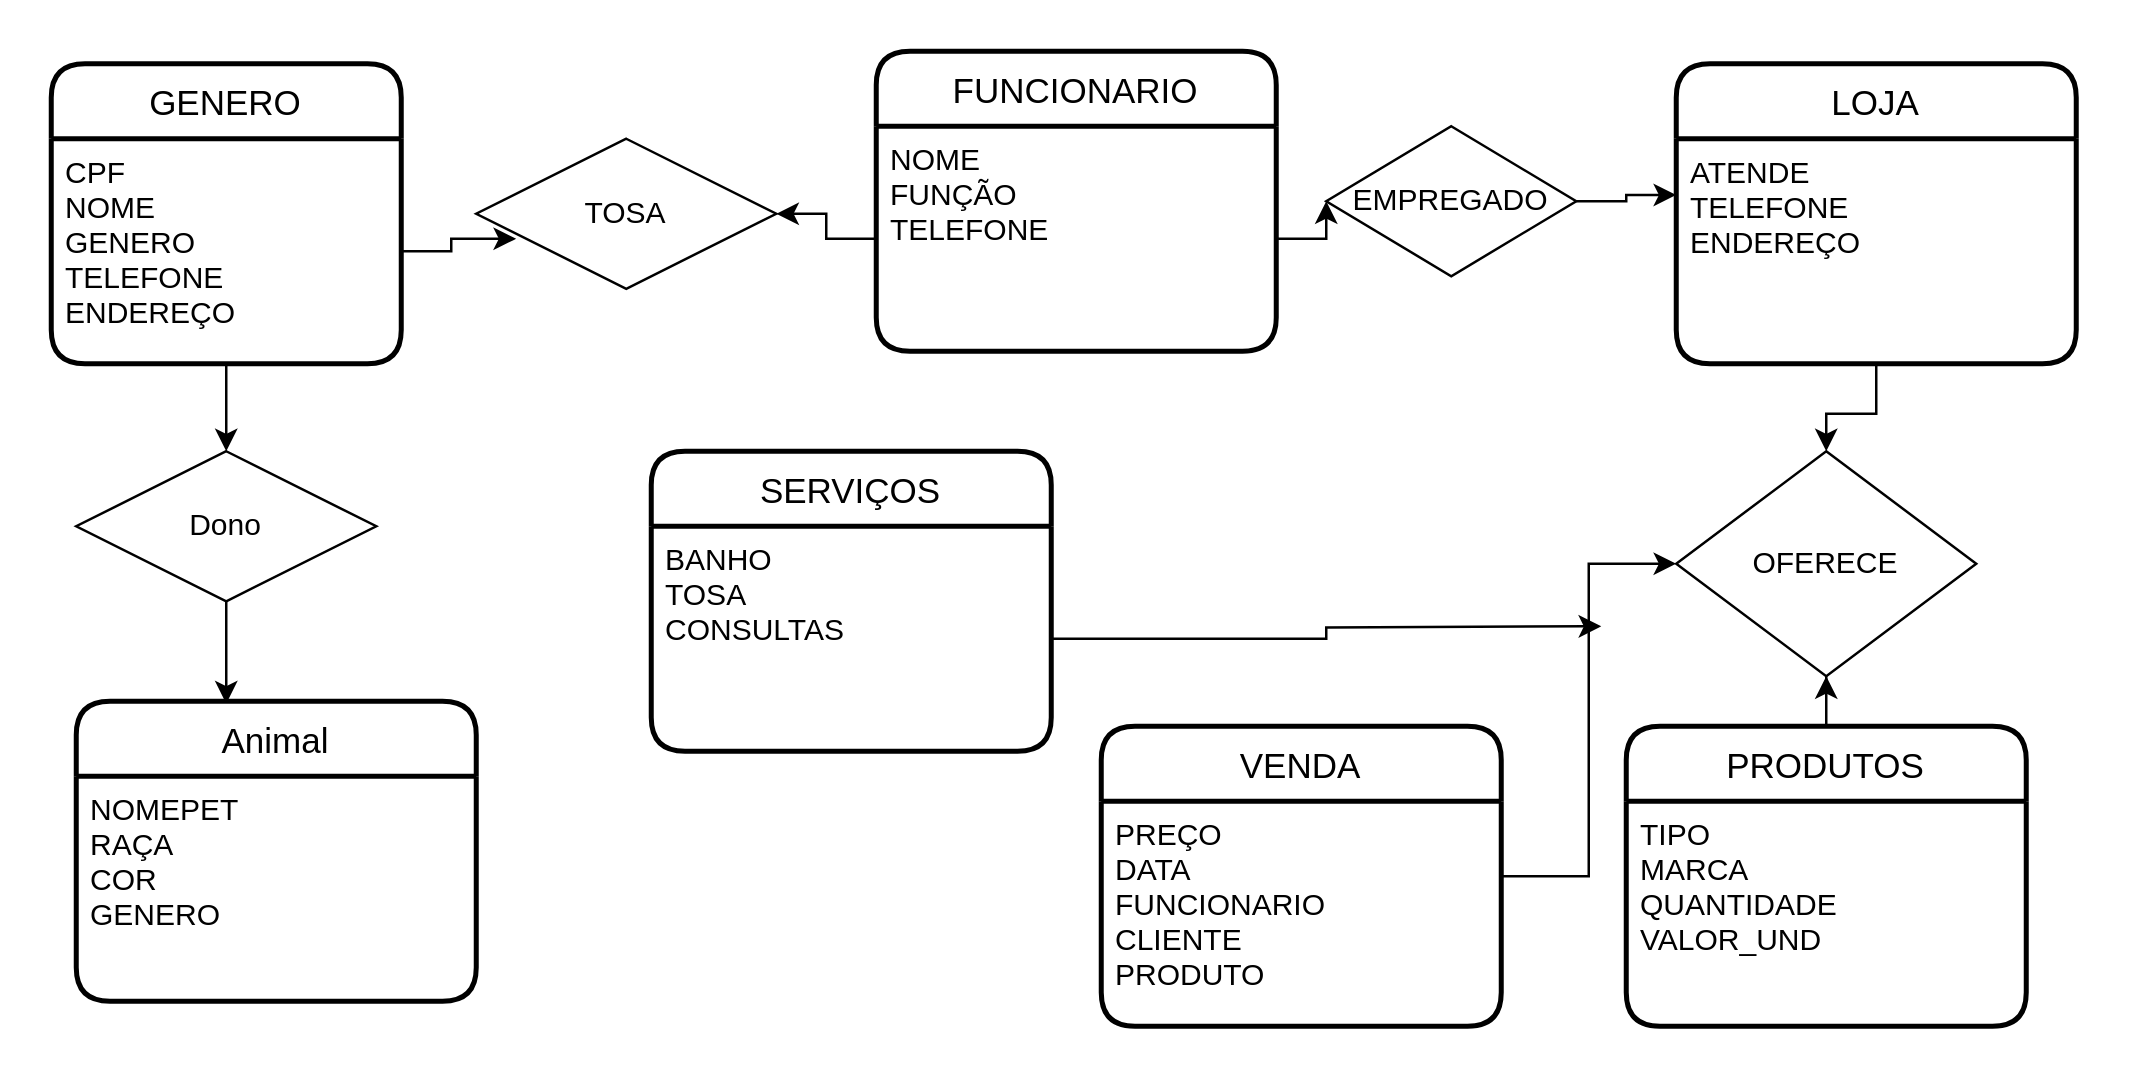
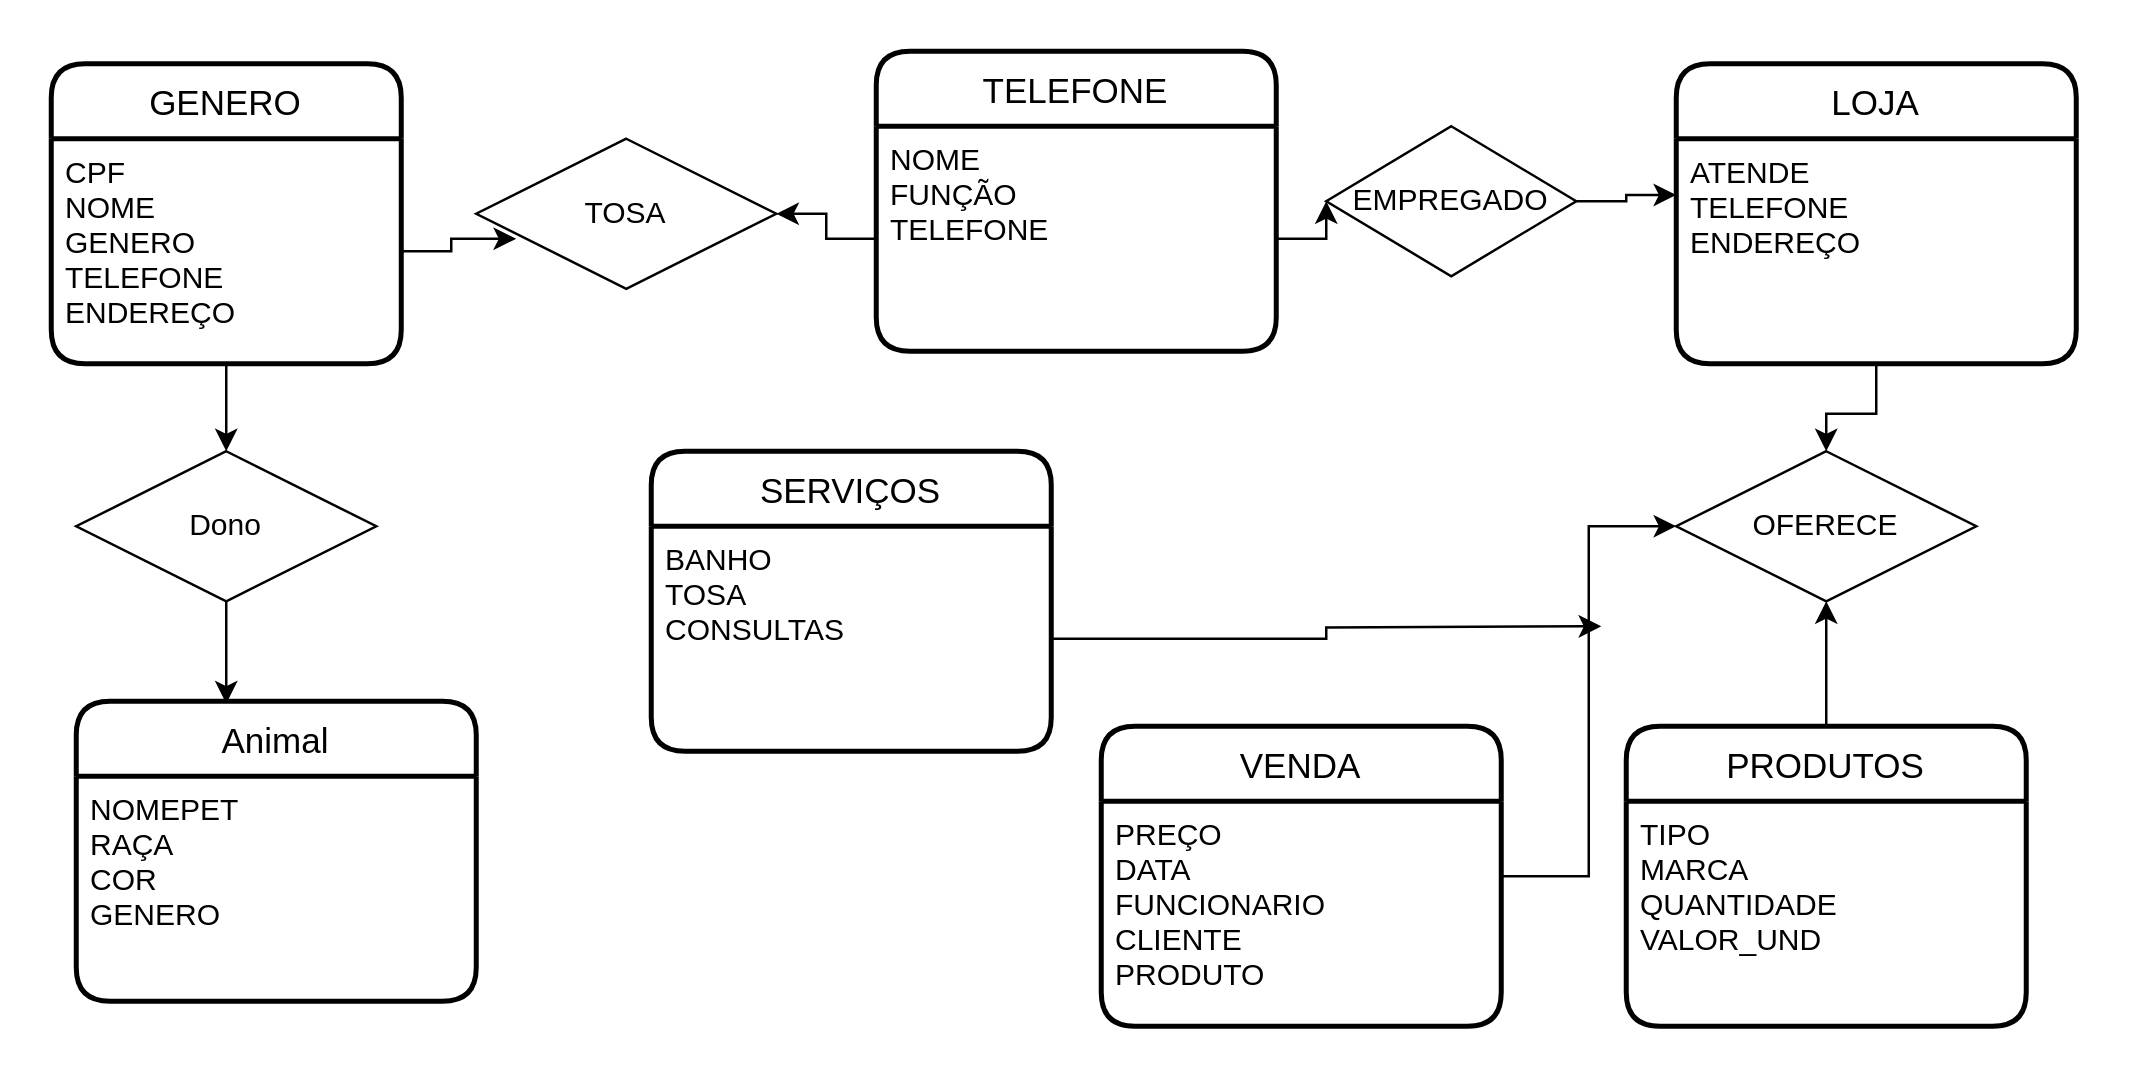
node "FUNCIONARIO": label "FUNCIONARIO" -> "TELEFONE"
node "OFERECE": size 300x225 -> 300x150
